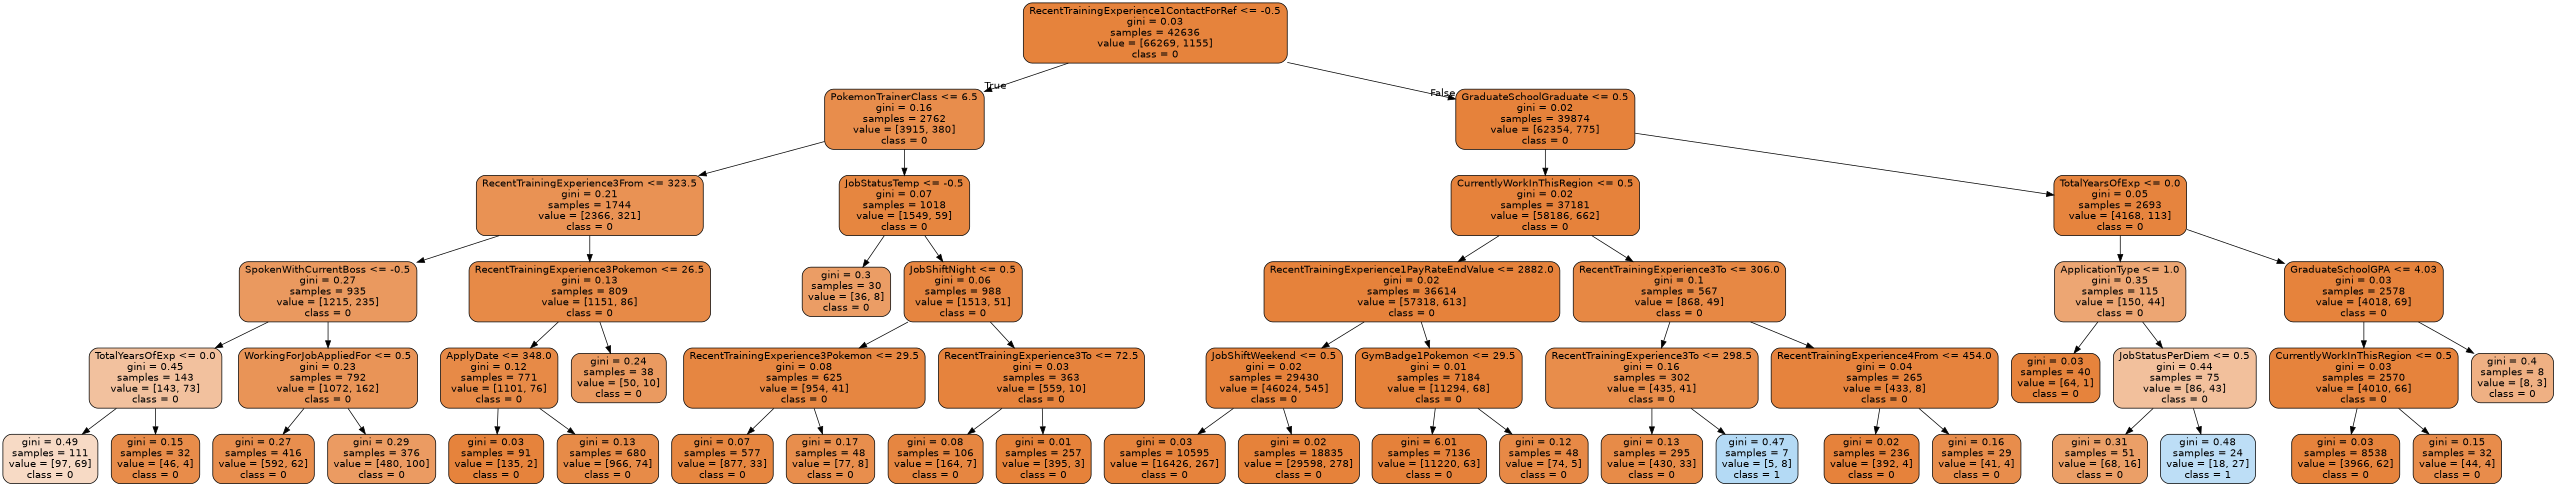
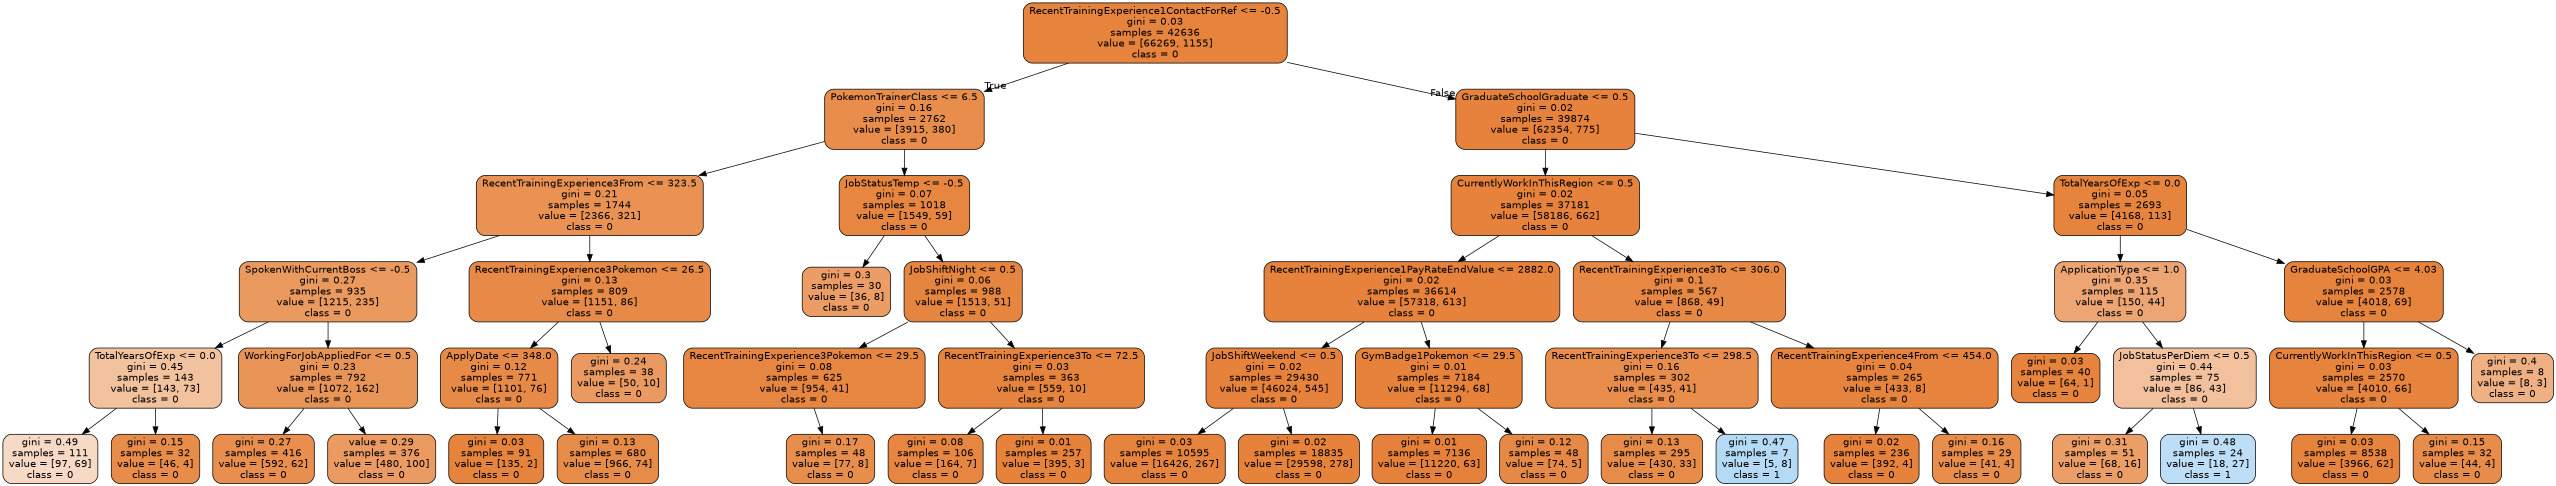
node "gini = 0.29 samples = 376 value = [480, 100] class = 0": label "gini = 0.29 samples = 376 value = [480, 100] class = 0" -> "value = 0.29 samples = 376 value = [480, 100] class = 0"
node "gini = 0.07 samples = 577 value = [877, 33] class = 0": removed
node "gini = 6.01 samples = 7136 value = [11220, 63] class = 0": label "gini = 6.01 samples = 7136 value = [11220, 63] class = 0" -> "gini = 0.01 samples = 7136 value = [11220, 63] class = 0"
